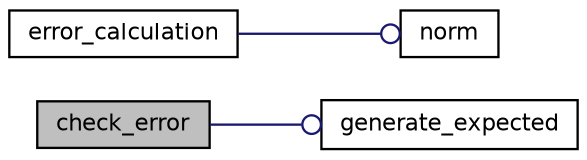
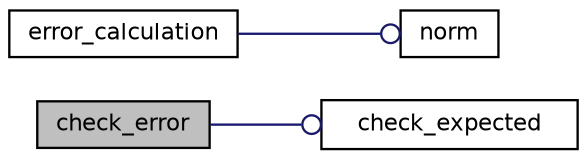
node "generate_expected": label "generate_expected" -> "check_expected"
